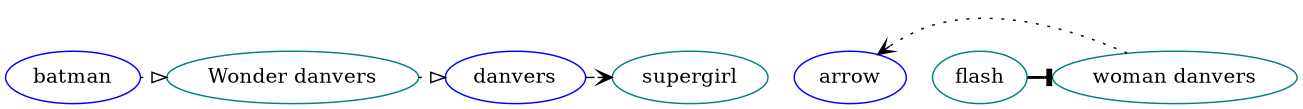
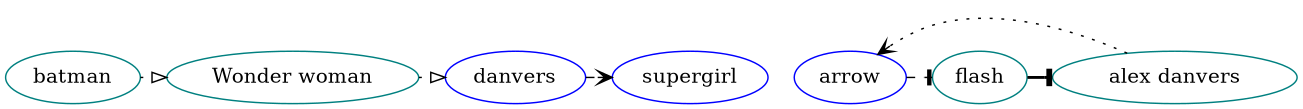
node "batman": color blue -> teal
node "Wonder danvers": label "Wonder danvers" -> "Wonder woman"
node "supergirl": color teal -> blue
edge "arrow" -> "flash": added
node "woman danvers": label "woman danvers" -> "alex danvers"
